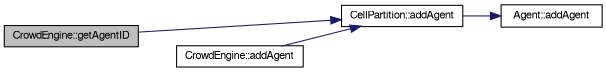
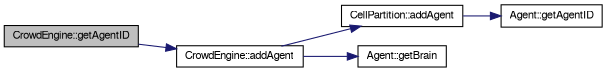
node "Agent::addAgent": label "Agent::addAgent" -> "Agent::getAgentID"
edge "CrowdEngine::getAgentID" -> "CellPartition::addAgent": now "CrowdEngine::getAgentID" -> "CrowdEngine::addAgent"
node "Agent::getBrain": added
